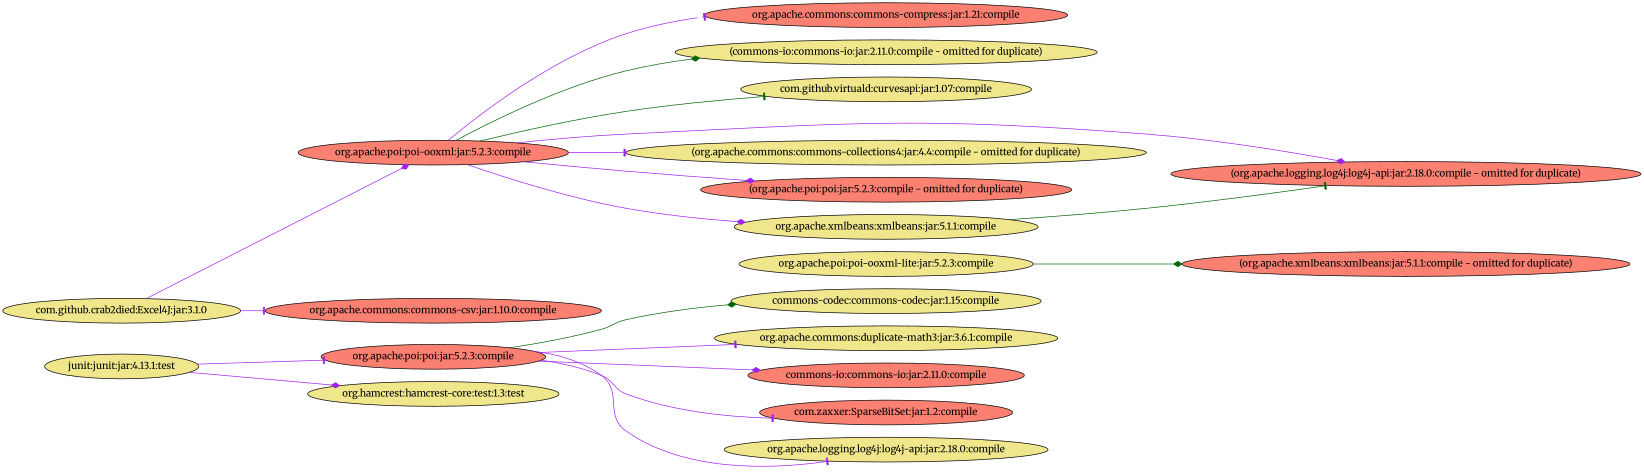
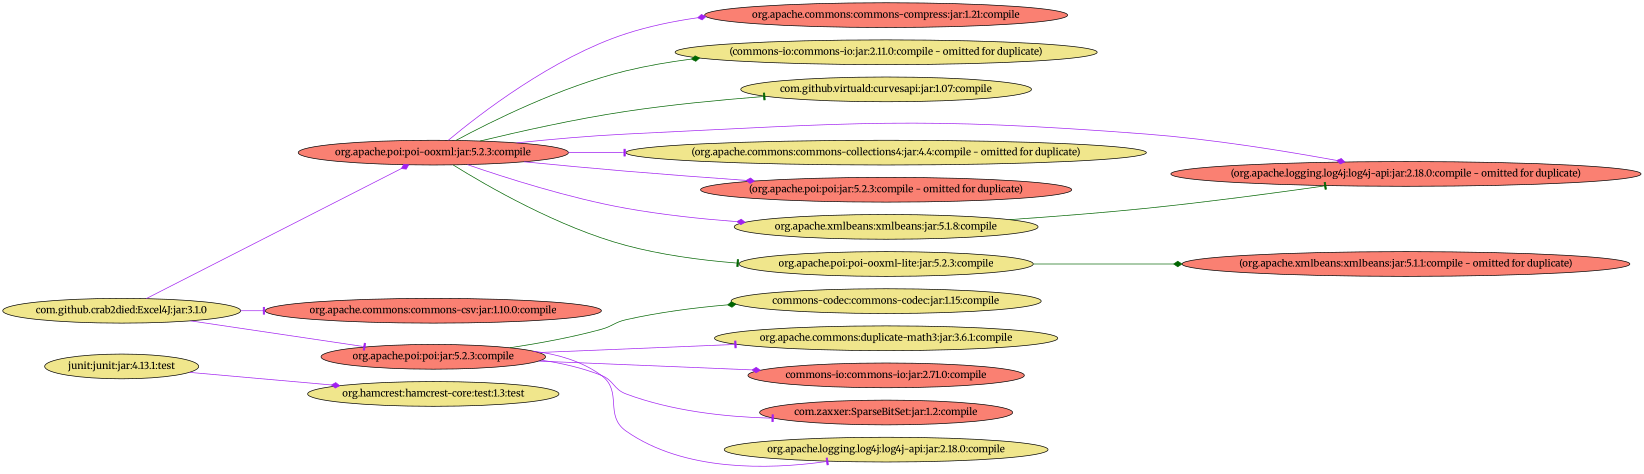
edge "org.apache.poi:poi-ooxml:jar:5.2.3:compile" -> "org.apache.commons:commons-compress:jar:1.21:compile": arrowhead tee -> diamond
node "org.apache.xmlbeans:xmlbeans:jar:5.1.1:compile": label "org.apache.xmlbeans:xmlbeans:jar:5.1.1:compile" -> "org.apache.xmlbeans:xmlbeans:jar:5.1.8:compile"
edge "org.apache.poi:poi-ooxml:jar:5.2.3:compile" -> "org.apache.poi:poi-ooxml-lite:jar:5.2.3:compile": added
edge "junit:junit:jar:4.13.1:test" -> "org.apache.poi:poi:jar:5.2.3:compile": now "com.github.crab2died:Excel4J:jar:3.1.0" -> "org.apache.poi:poi:jar:5.2.3:compile"
node "commons-io:commons-io:jar:2.11.0:compile": label "commons-io:commons-io:jar:2.11.0:compile" -> "commons-io:commons-io:jar:2.71.0:compile"
